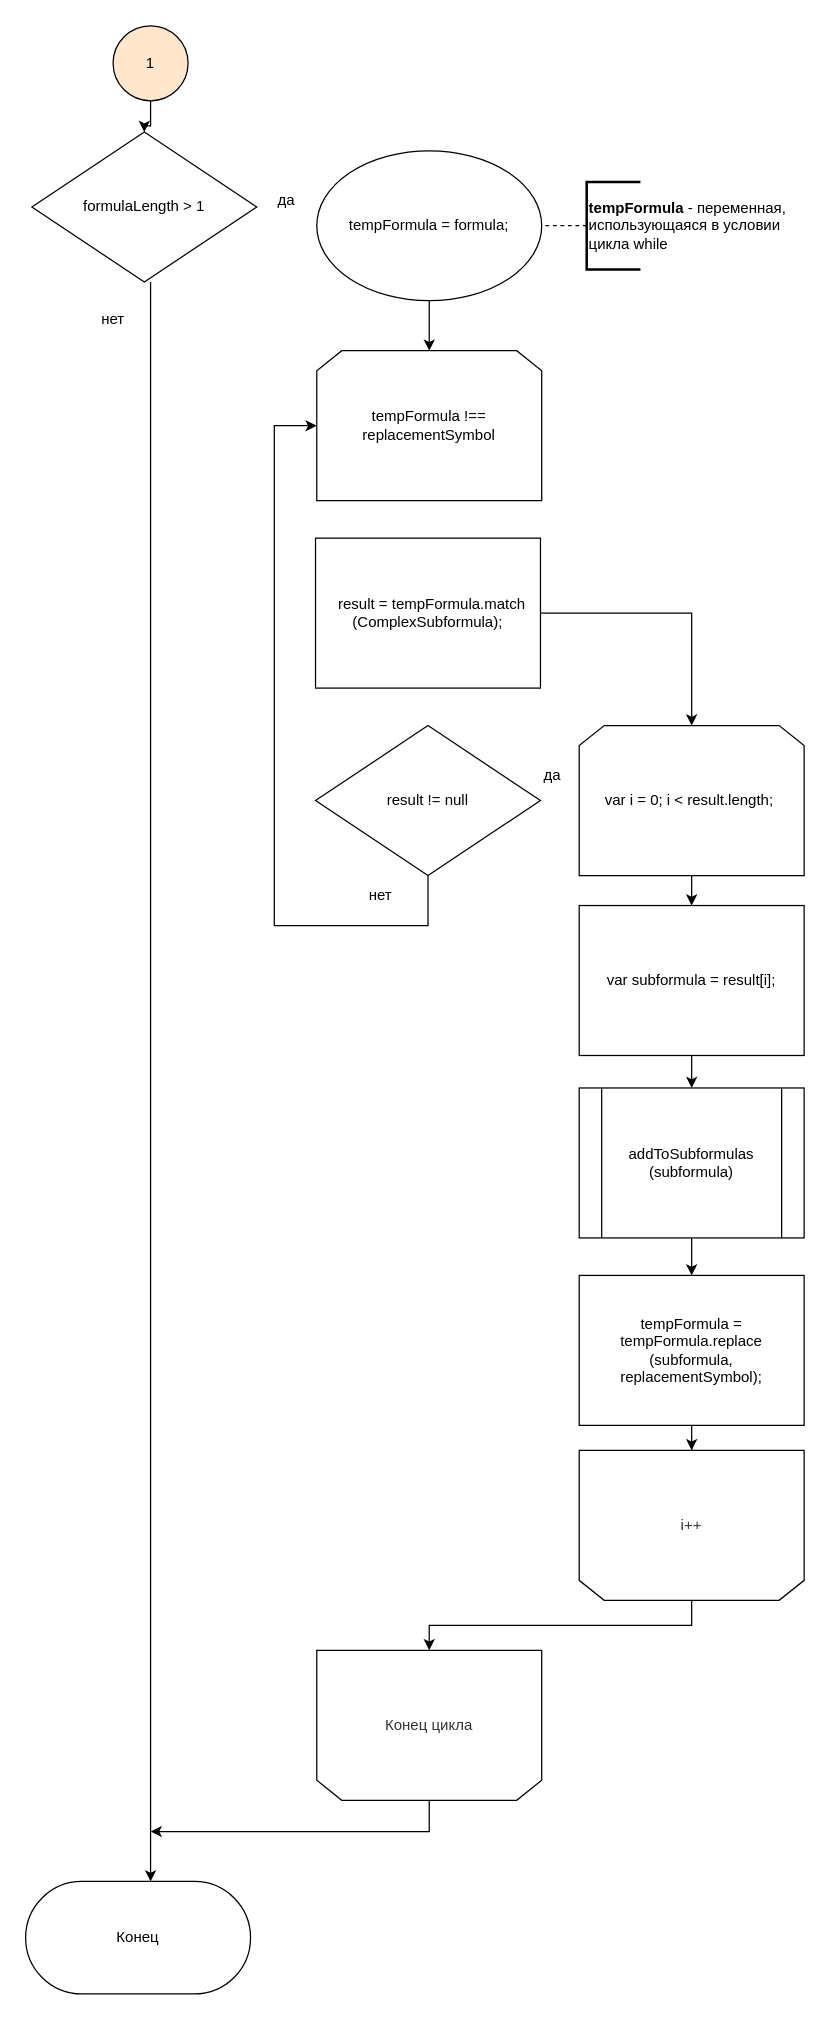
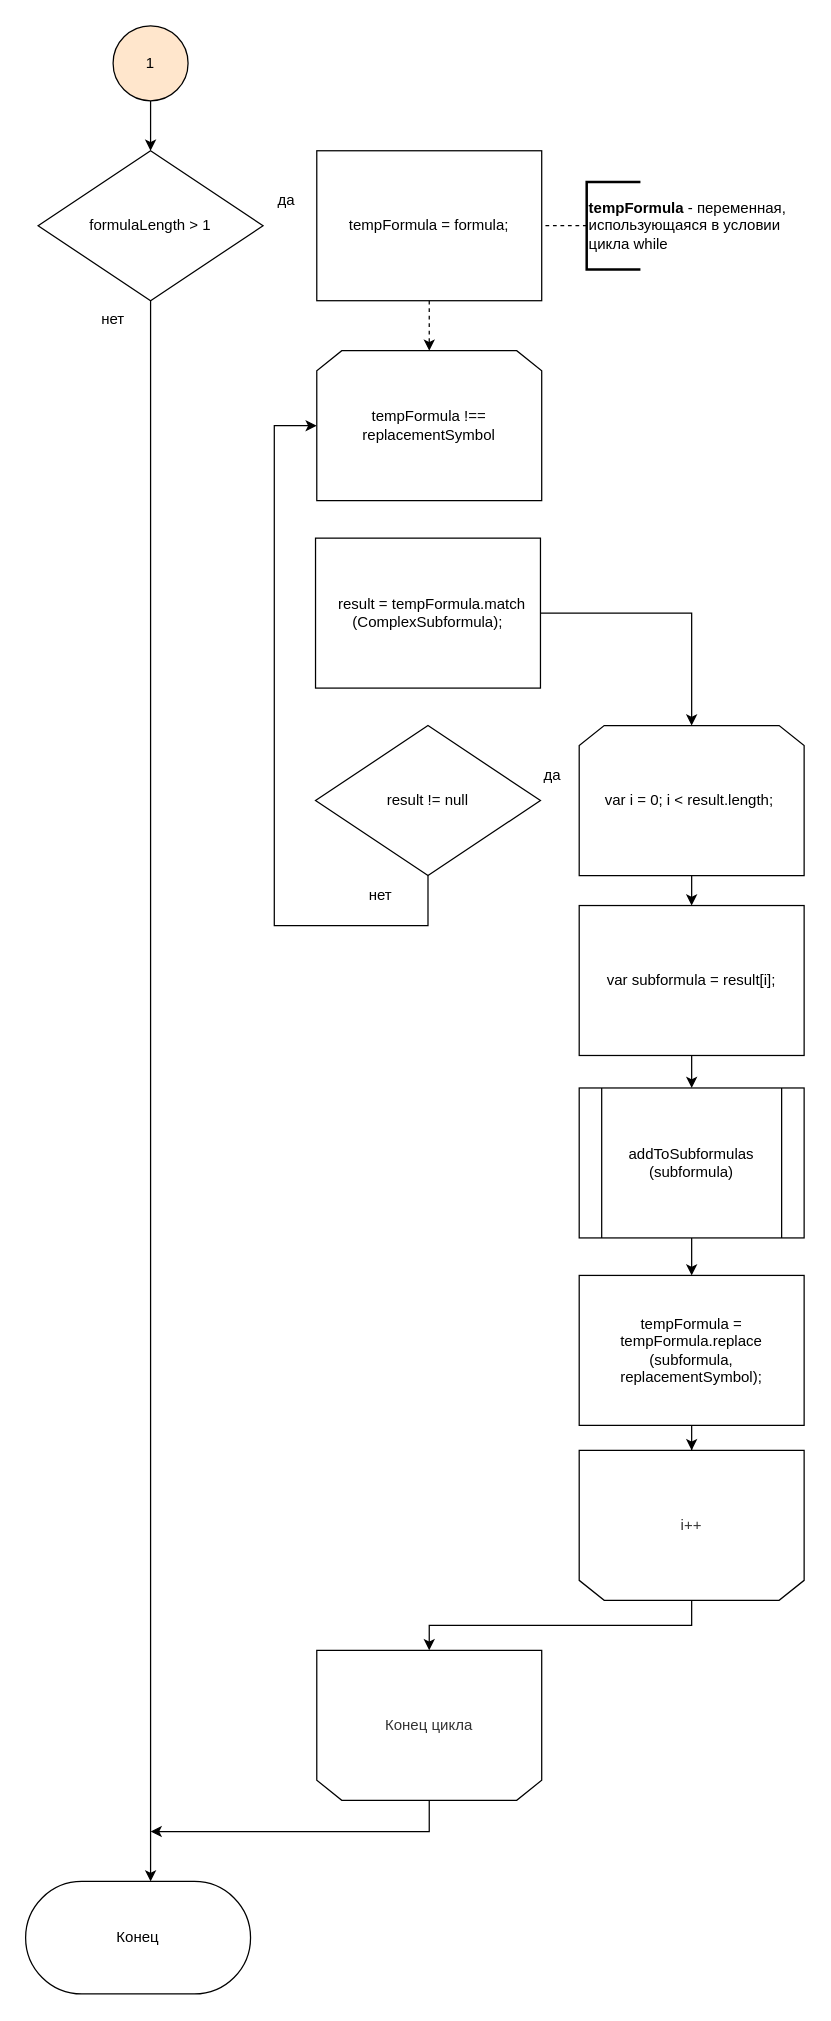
node "formulaLength > 1": moved (144, 207) -> (151, 226)
node "tempFormula = formula;": shape ellipse -> rectangle
edge "tempFormula = formula;" -> "tempFormula !== replacementSymbol": style solid -> dashed
